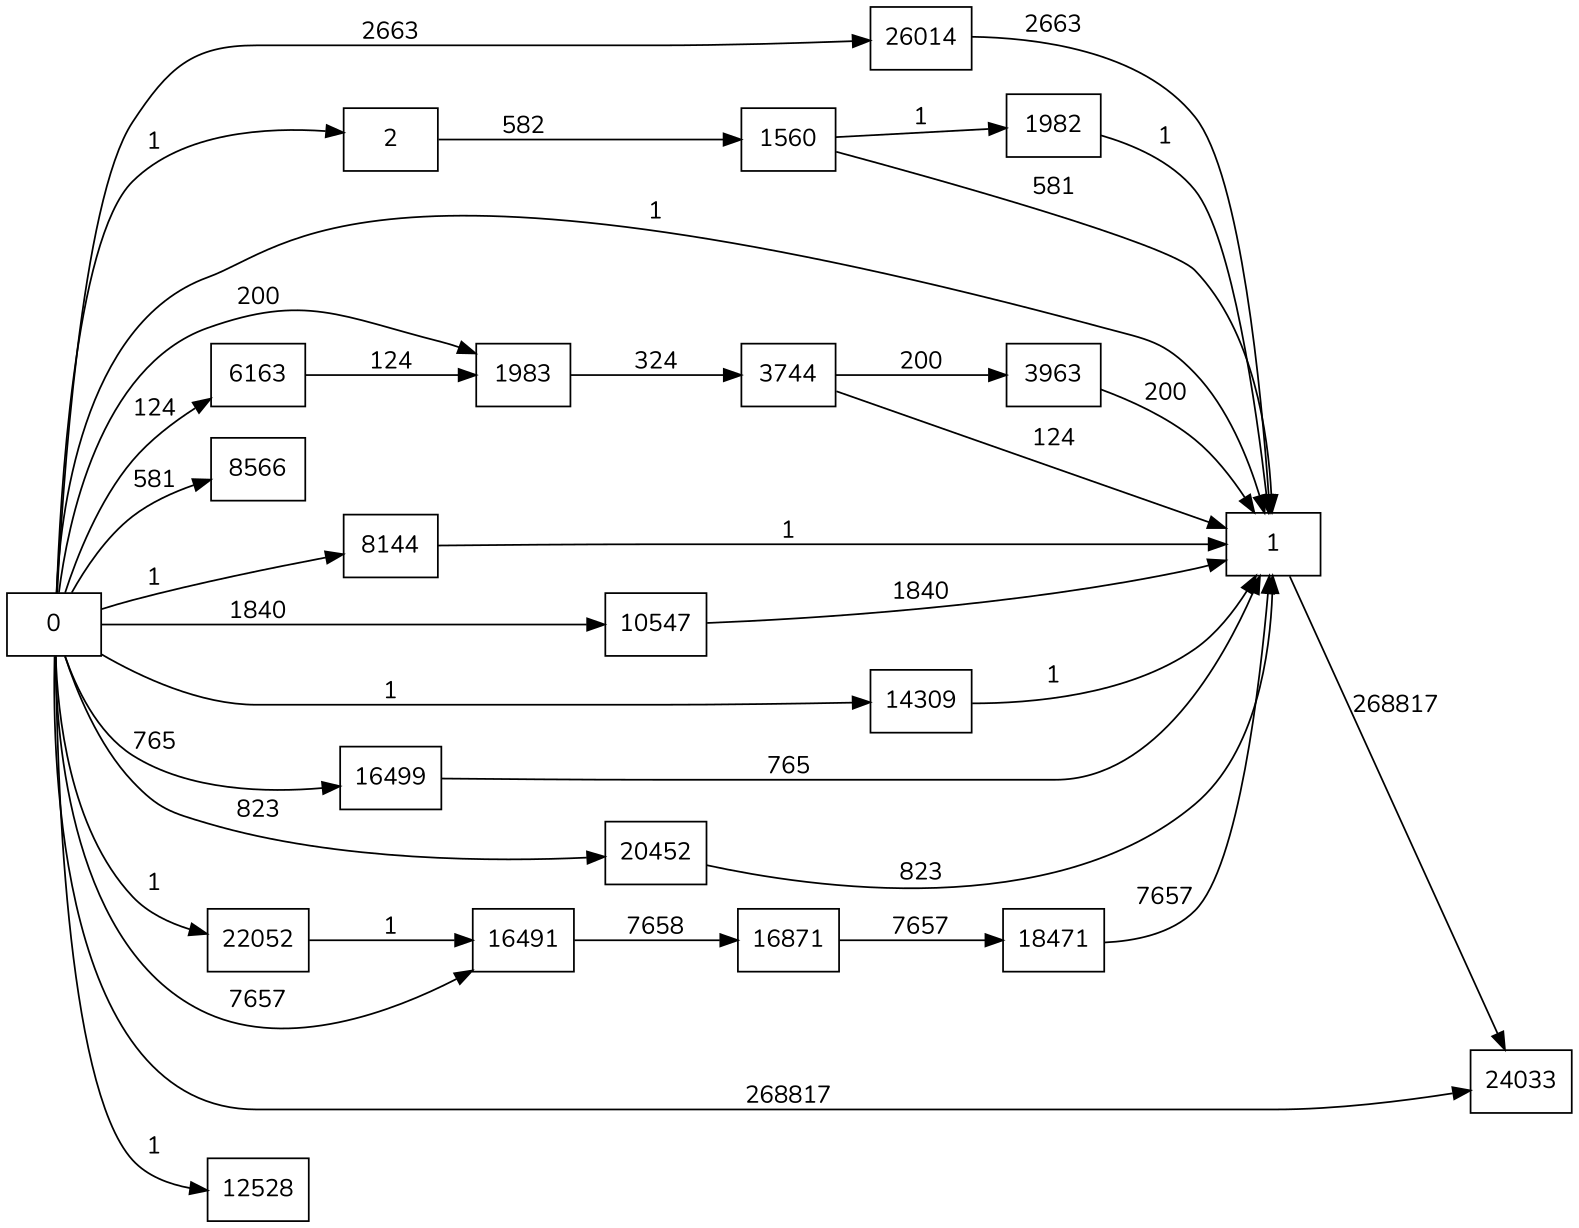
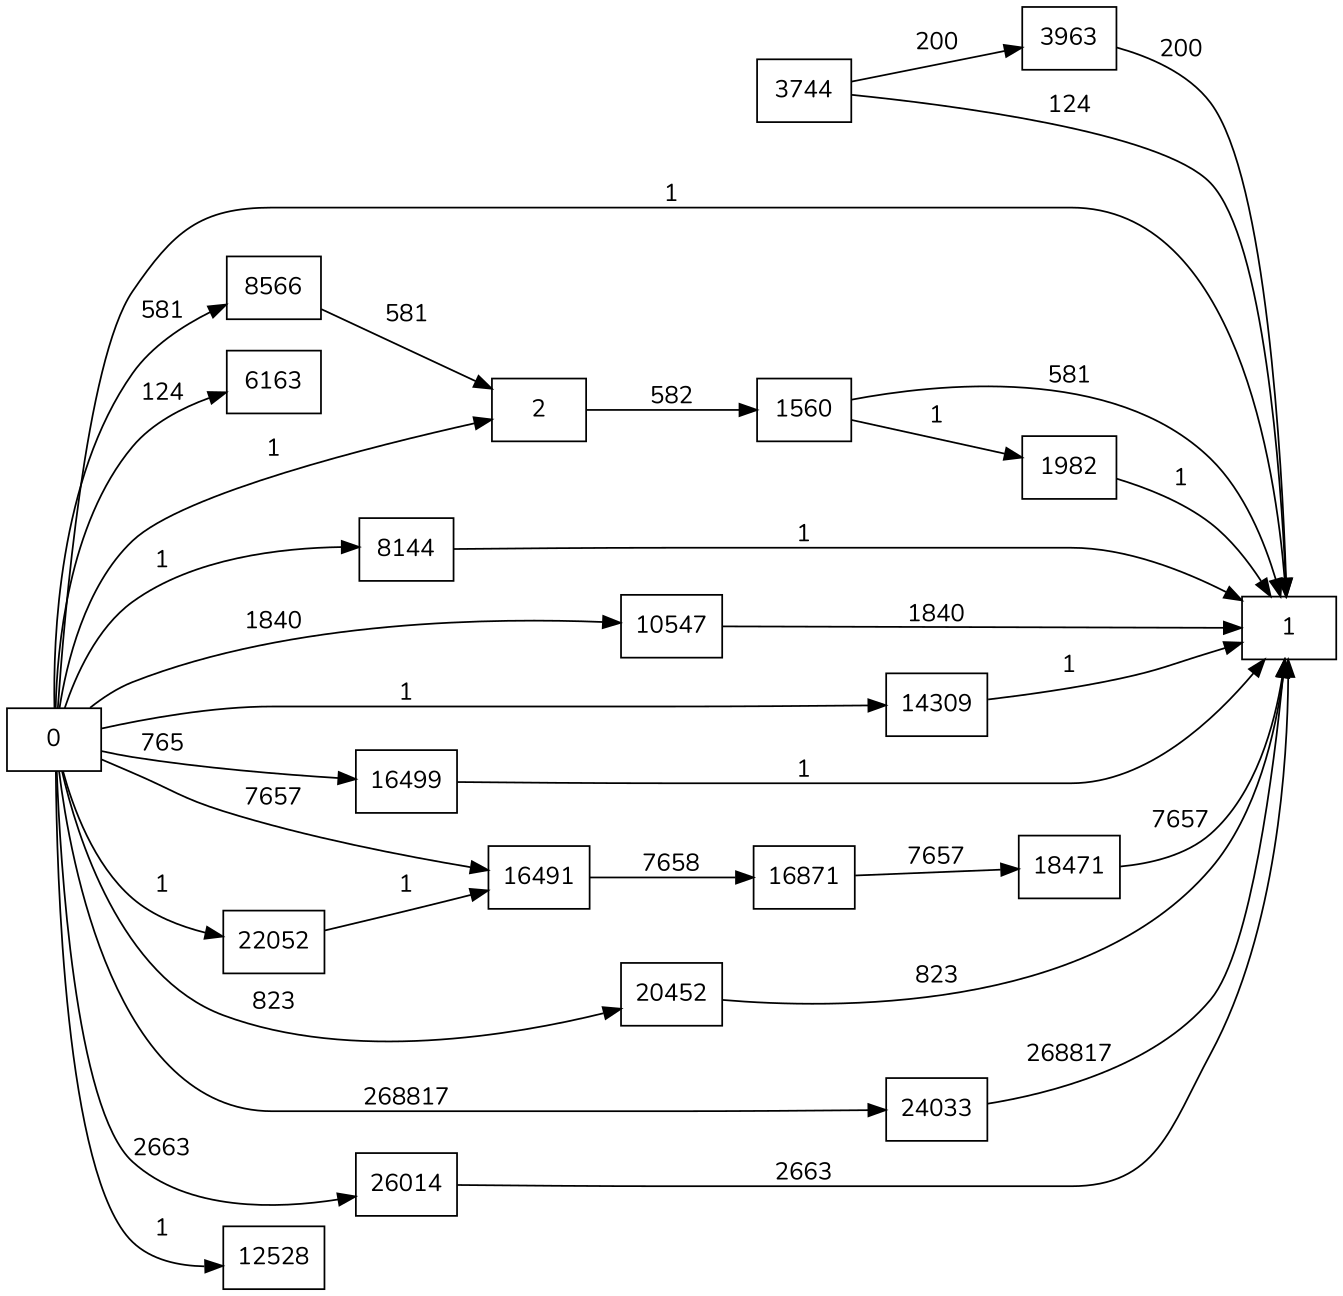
edge "8566" -> "2": added, label "581"
node "1983": removed
edge "16499" -> "1": label "765" -> "1"
edge "1" -> "24033": reversed
